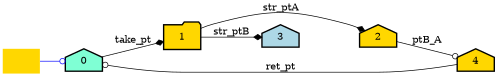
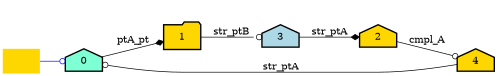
edge "1" -> "2": now "3" -> "2"
edge "1" -> "3": arrowhead diamond -> odot
edge "0" -> "1": label "take_pt" -> "ptA_pt"
edge "2" -> "4": label "ptB_A" -> "cmpl_A"
edge "4" -> "0": label "ret_pt" -> "str_ptA"
